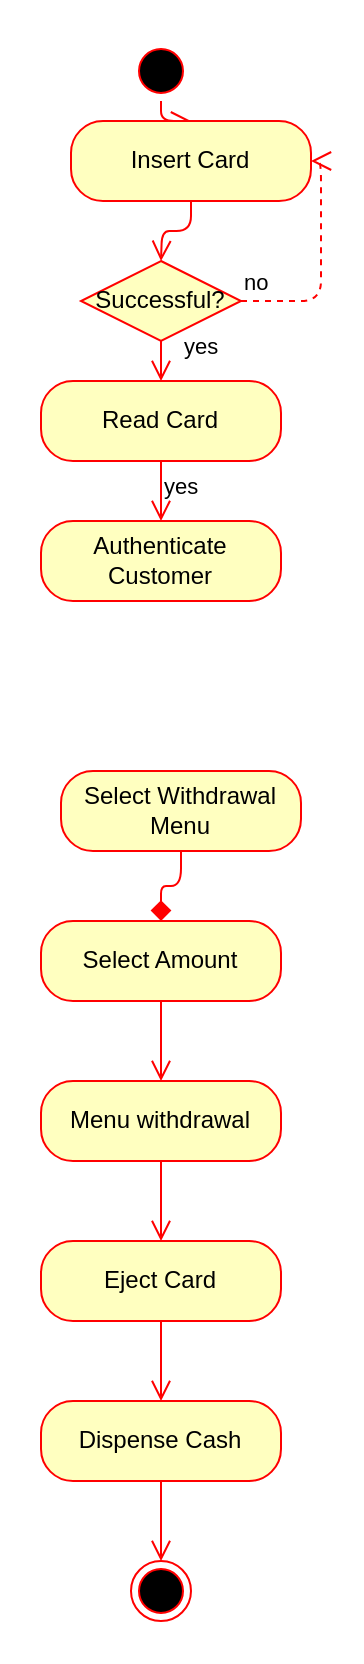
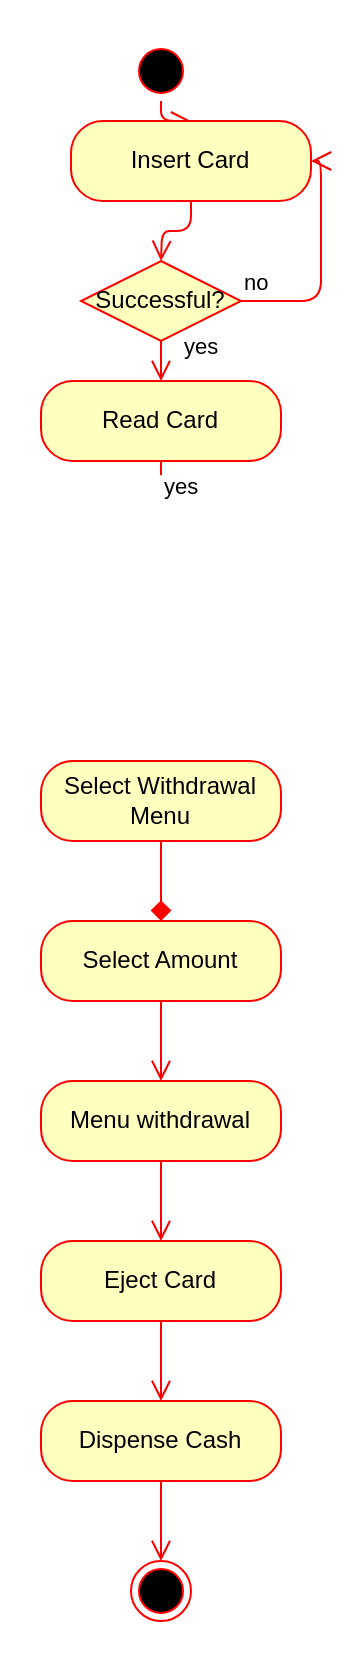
edge "Successful?" -> "Insert Card": style dashed -> solid
edge "Read Card" -> "Authenticate Customer": removed
node "Authenticate Customer": removed
node "Select Withdrawal Menu": moved (181, 811) -> (161, 801)
